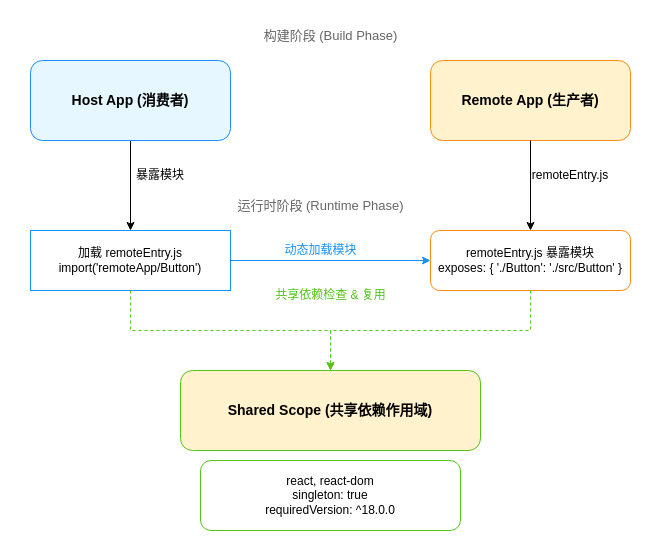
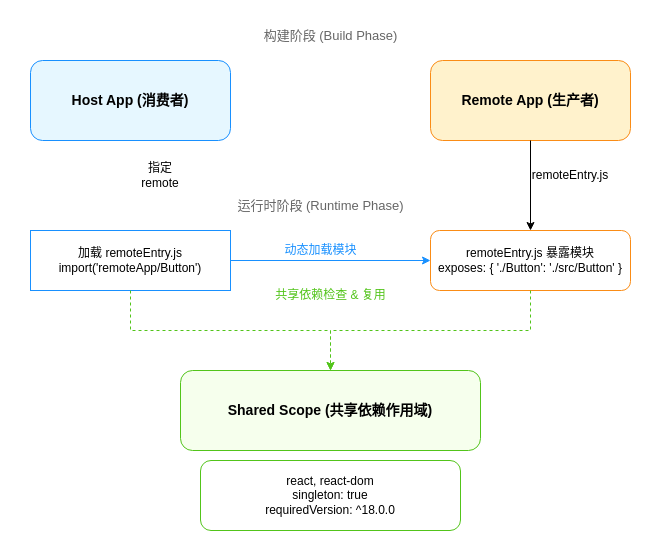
node "暴露模块": label "暴露模块" -> "指定remote"
edge "Host App (消费者)" -> "加载 remoteEntry.js import('remoteApp/Button')": removed
node "Shared Scope (共享依赖作用域)": fillcolor #fff2cc -> #f6ffed
